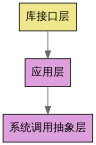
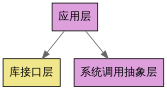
edge "库接口层" -> "应用层": reversed
